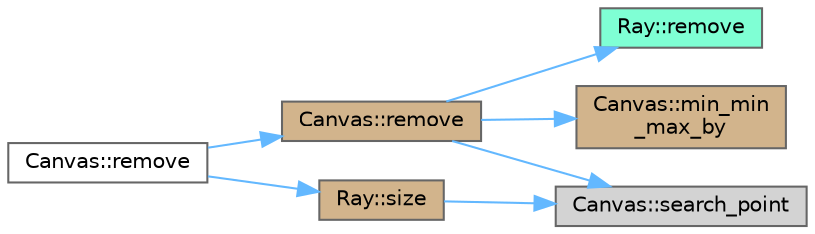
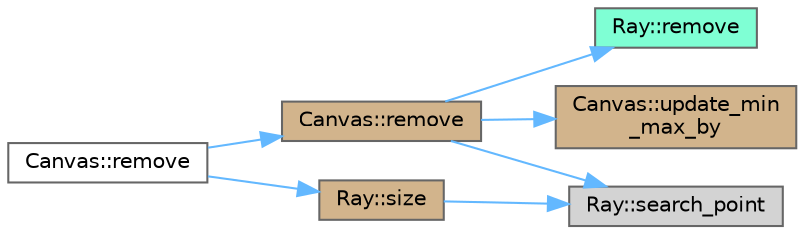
node "Canvas::min_min _max_by": label "Canvas::min_min _max_by" -> "Canvas::update_min _max_by"
node "Canvas::search_point": label "Canvas::search_point" -> "Ray::search_point"
